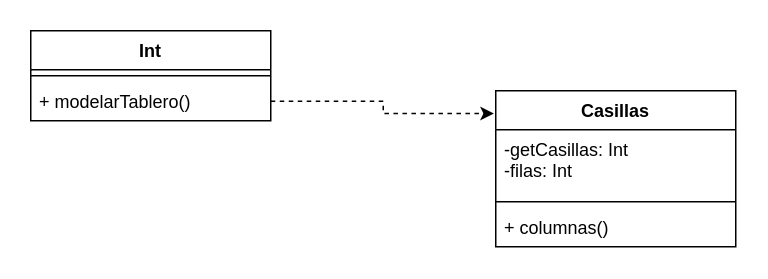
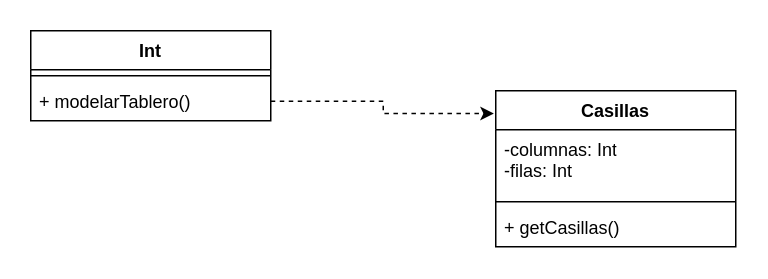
node "-getCasillas: Int -filas: Int": label "-getCasillas: Int -filas: Int" -> "-columnas: Int -filas: Int"
node "+ columnas()": label "+ columnas()" -> "+ getCasillas()"
